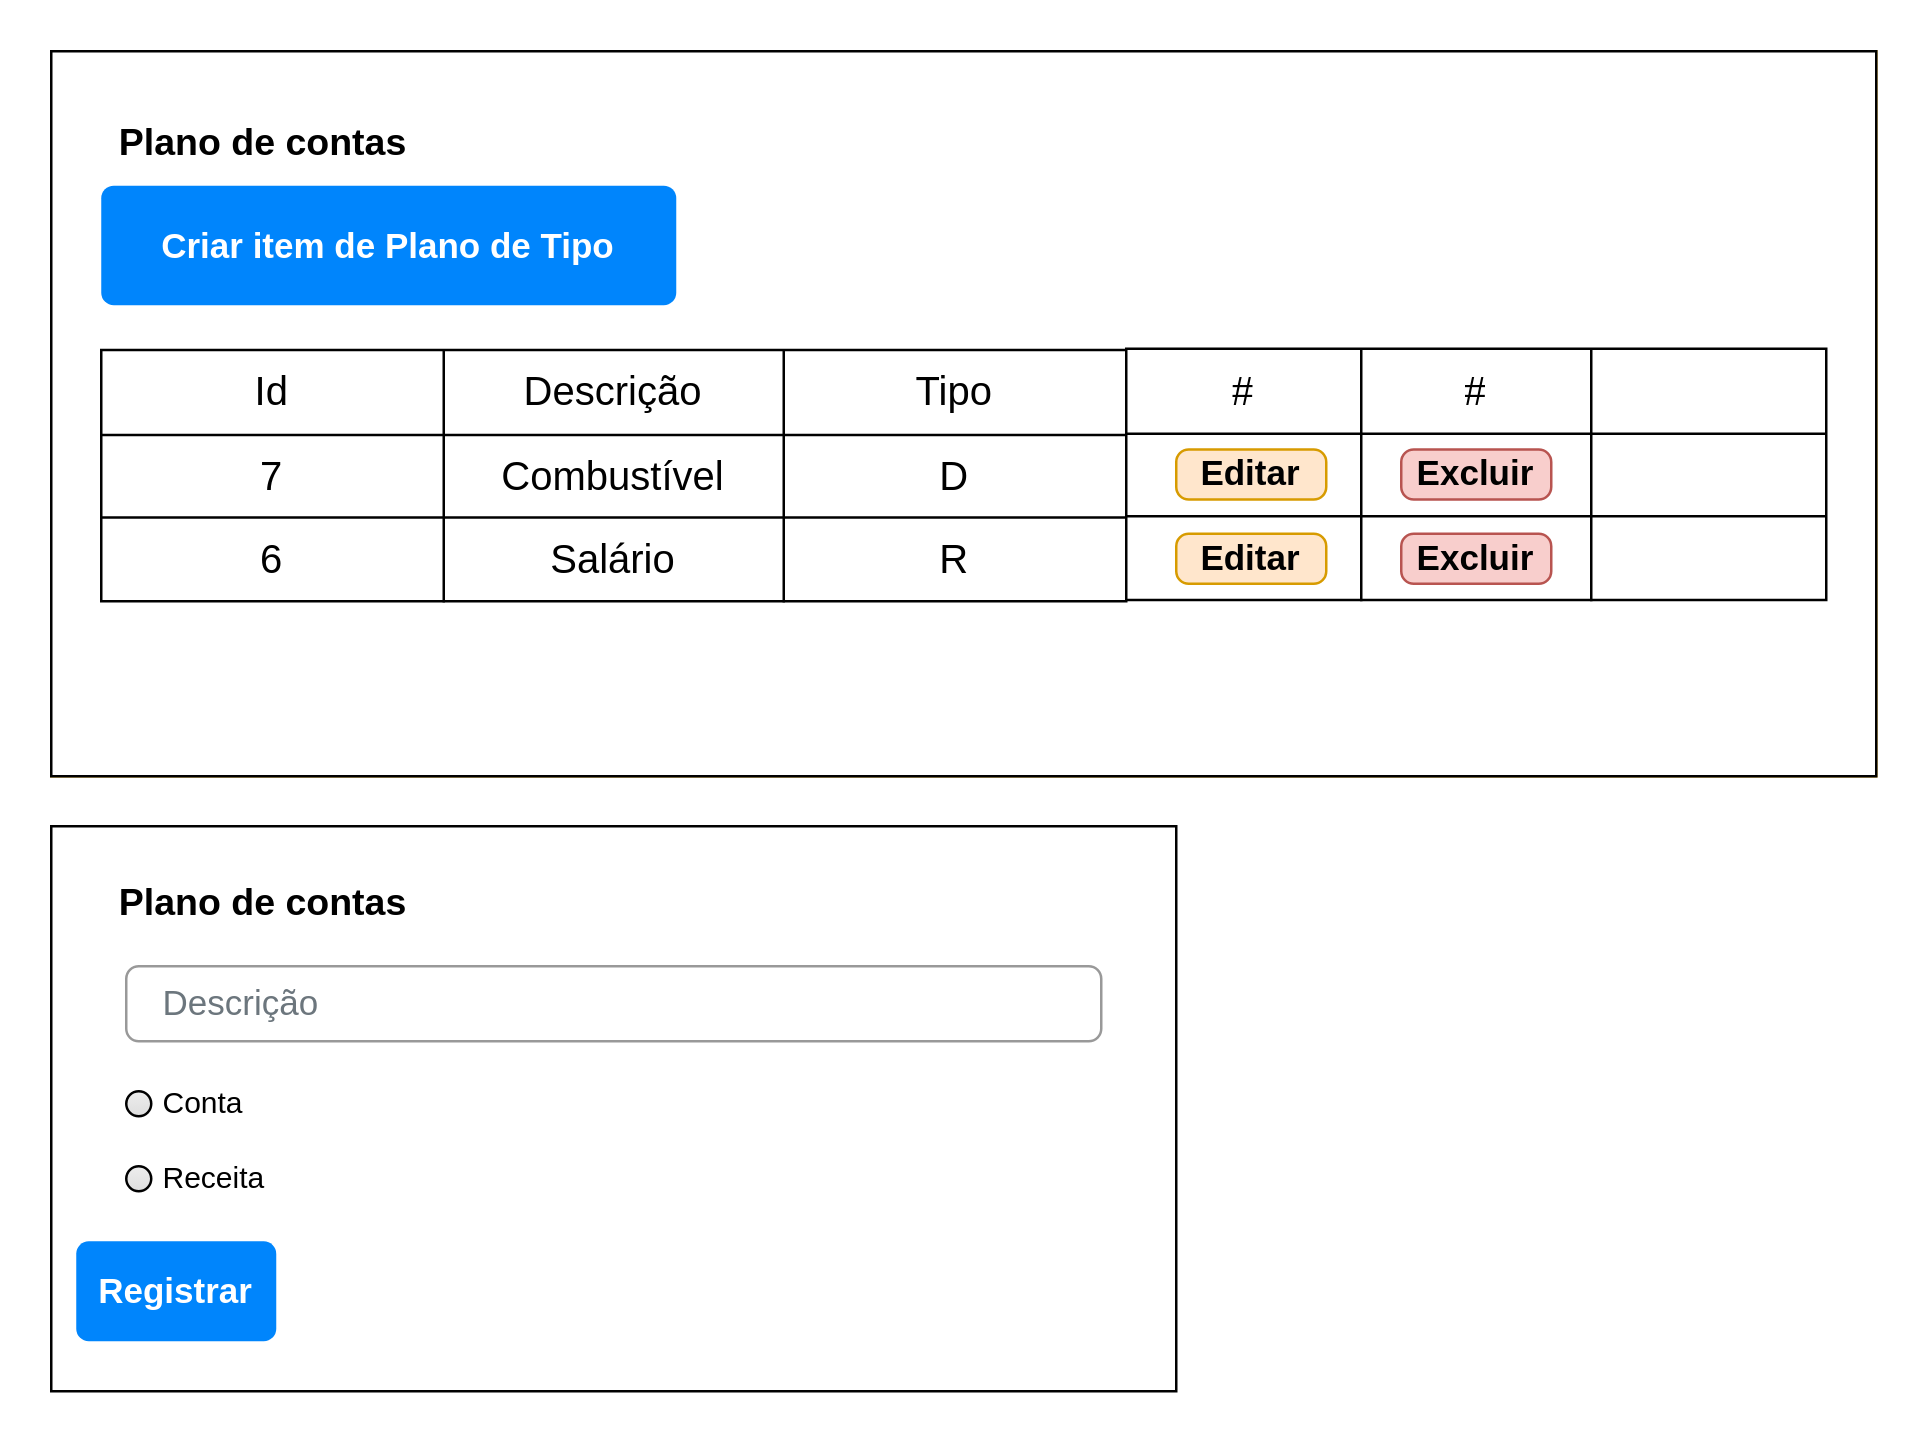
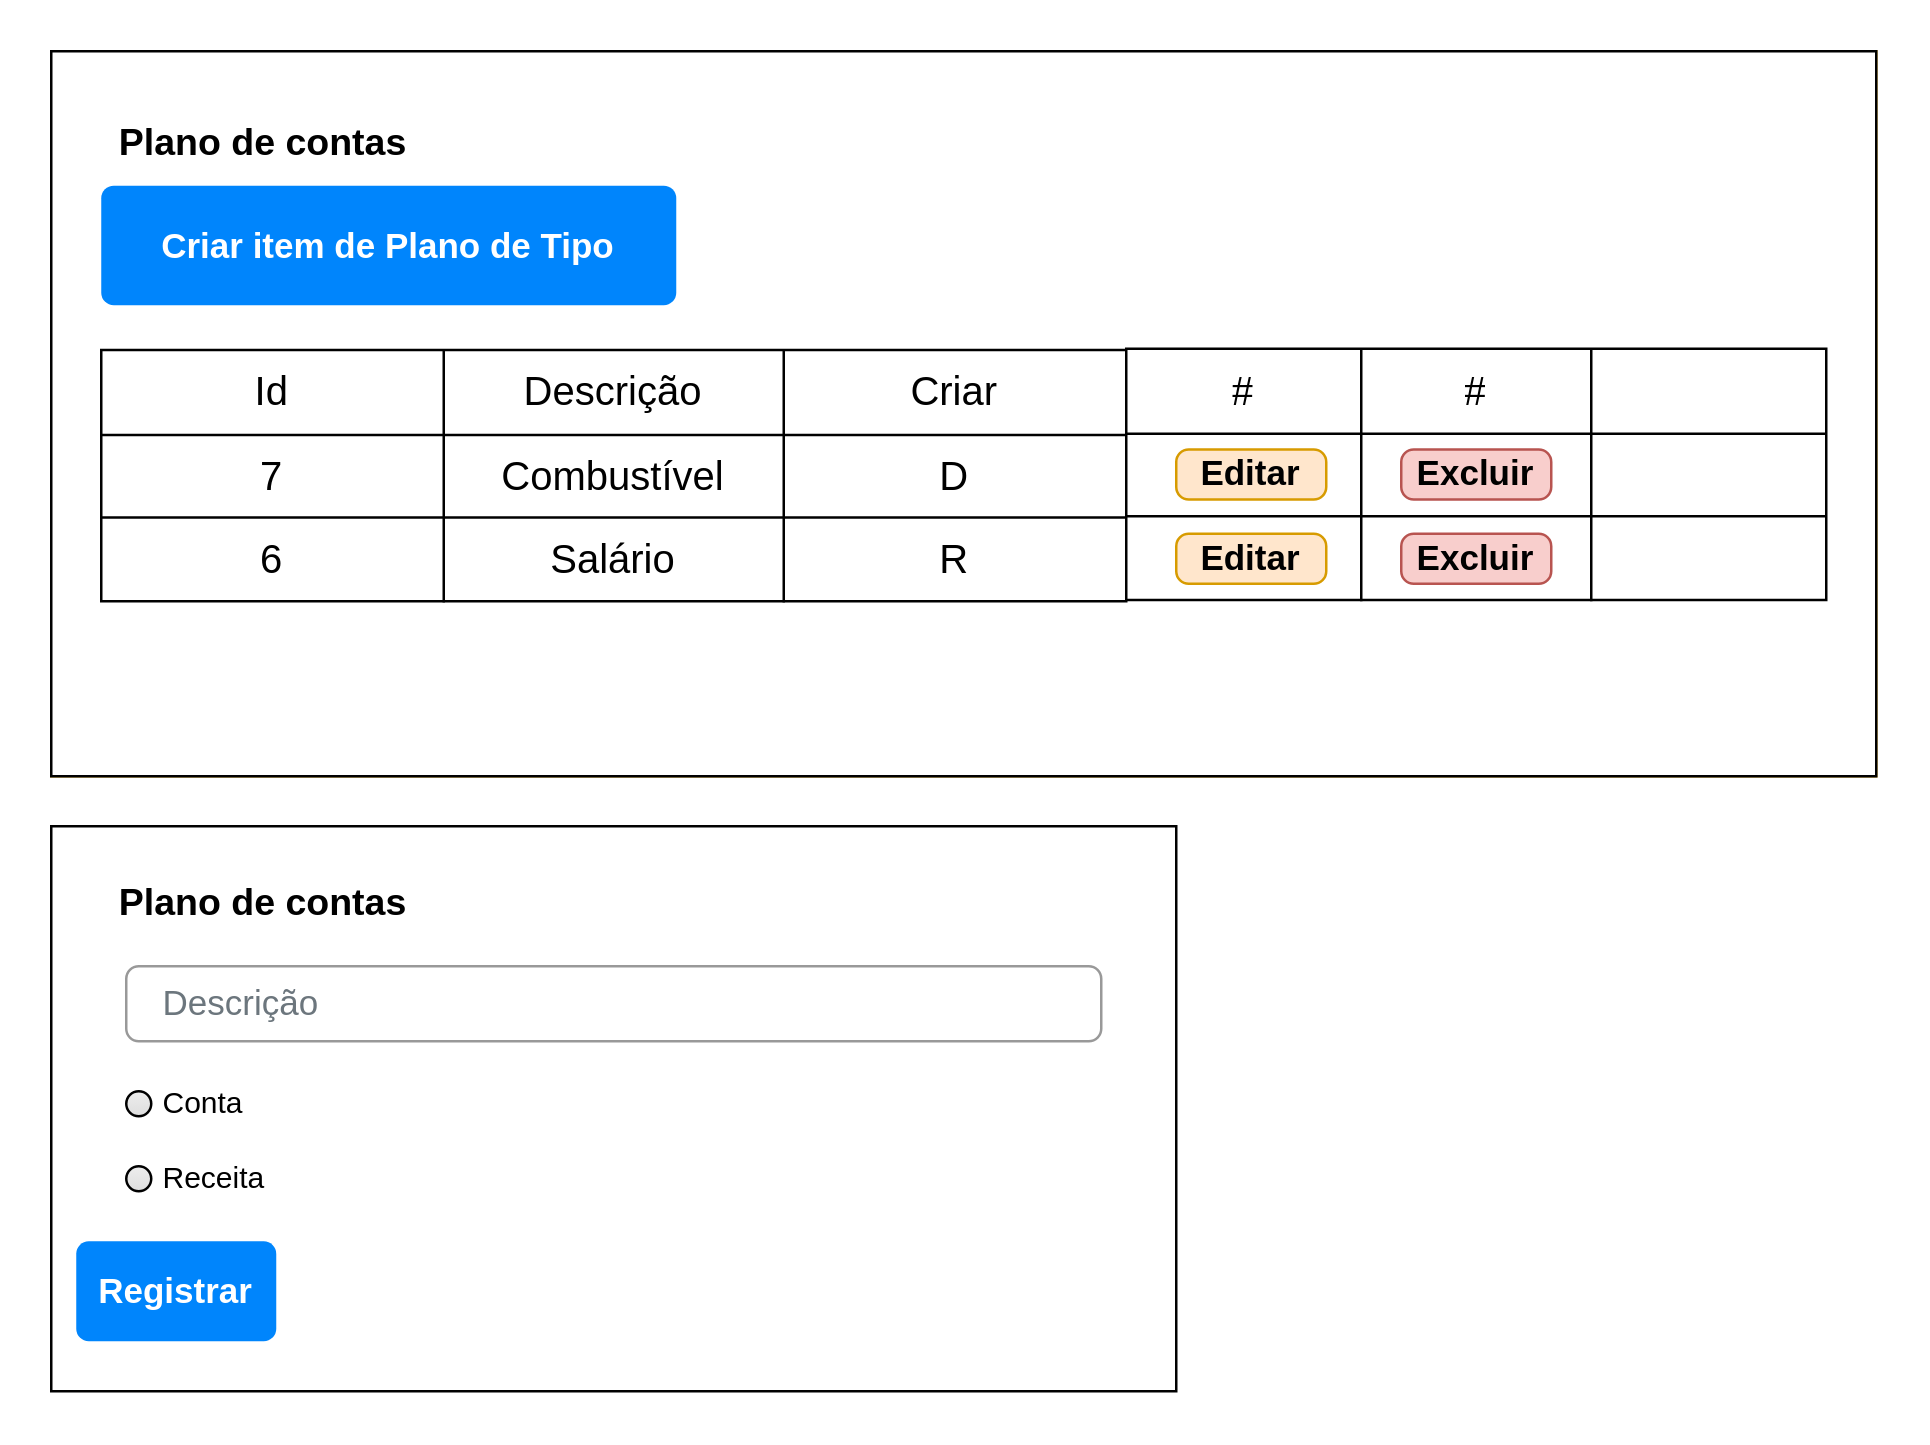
node "Tipo": label "Tipo" -> "Criar"
